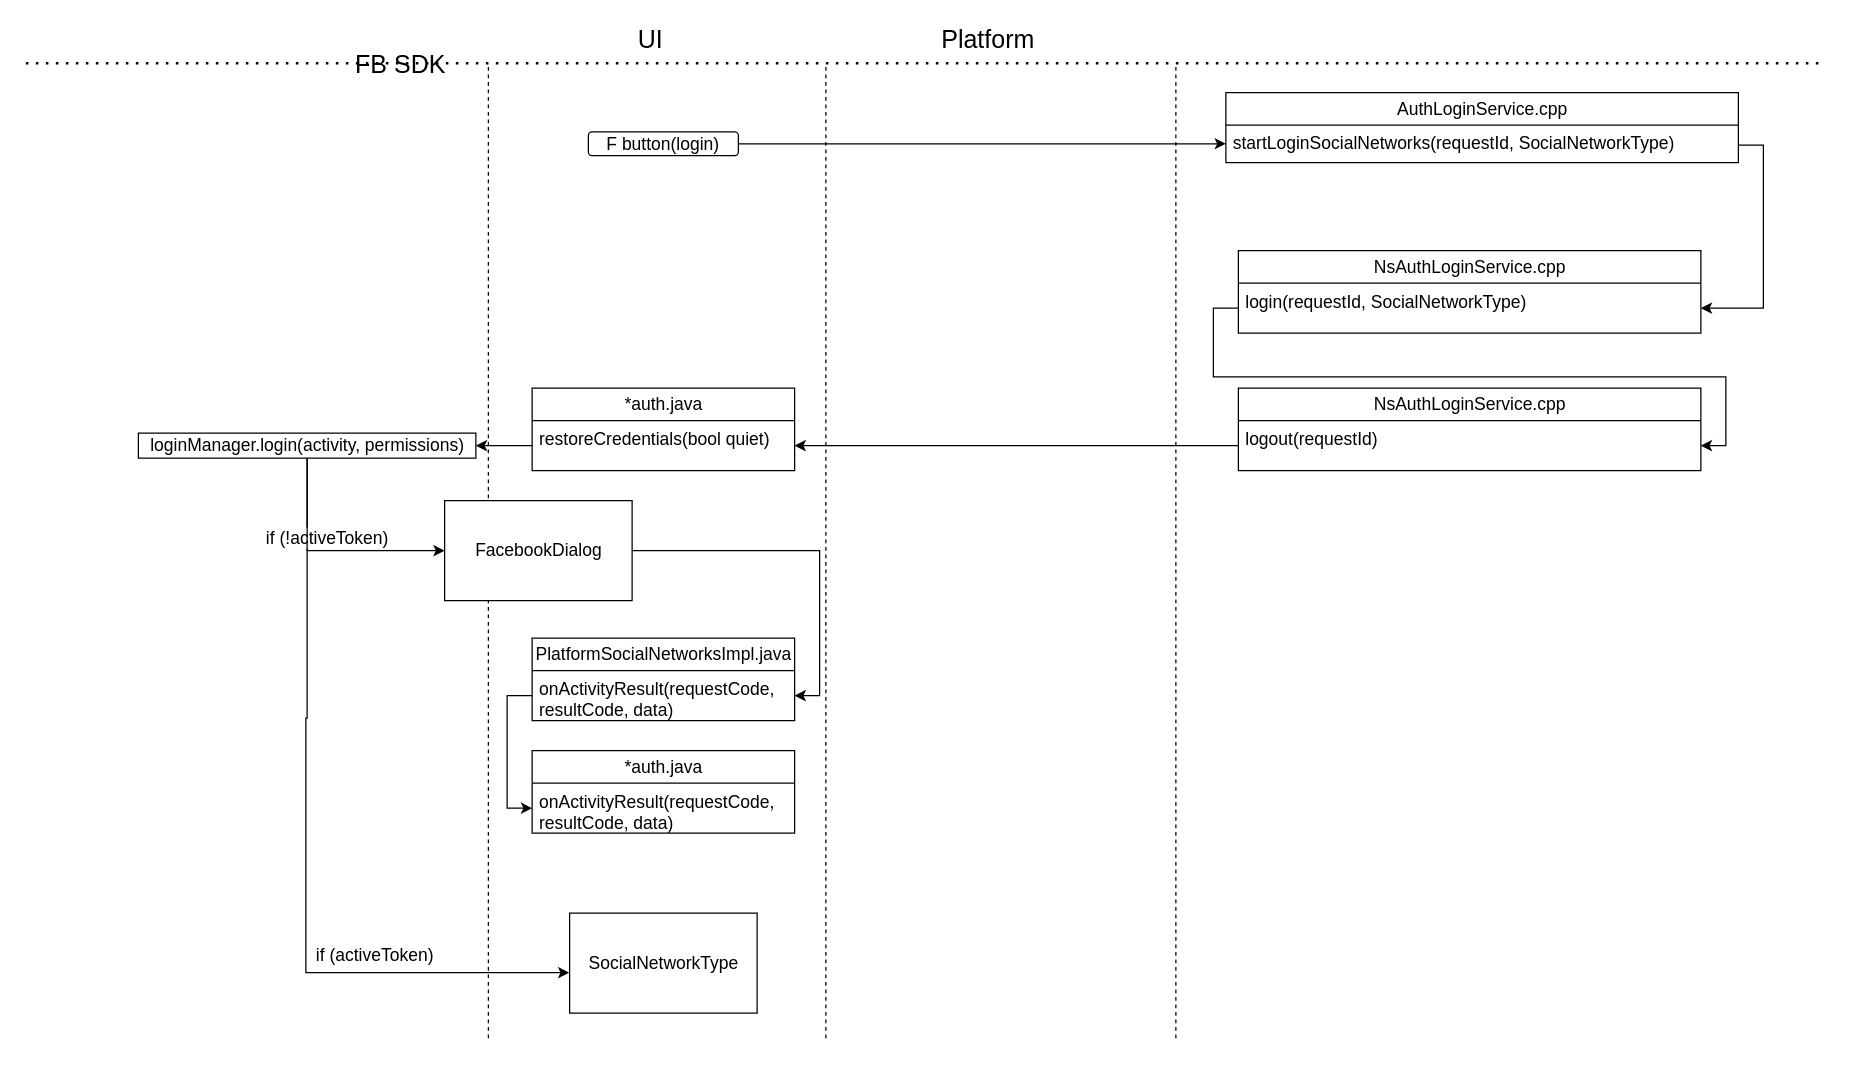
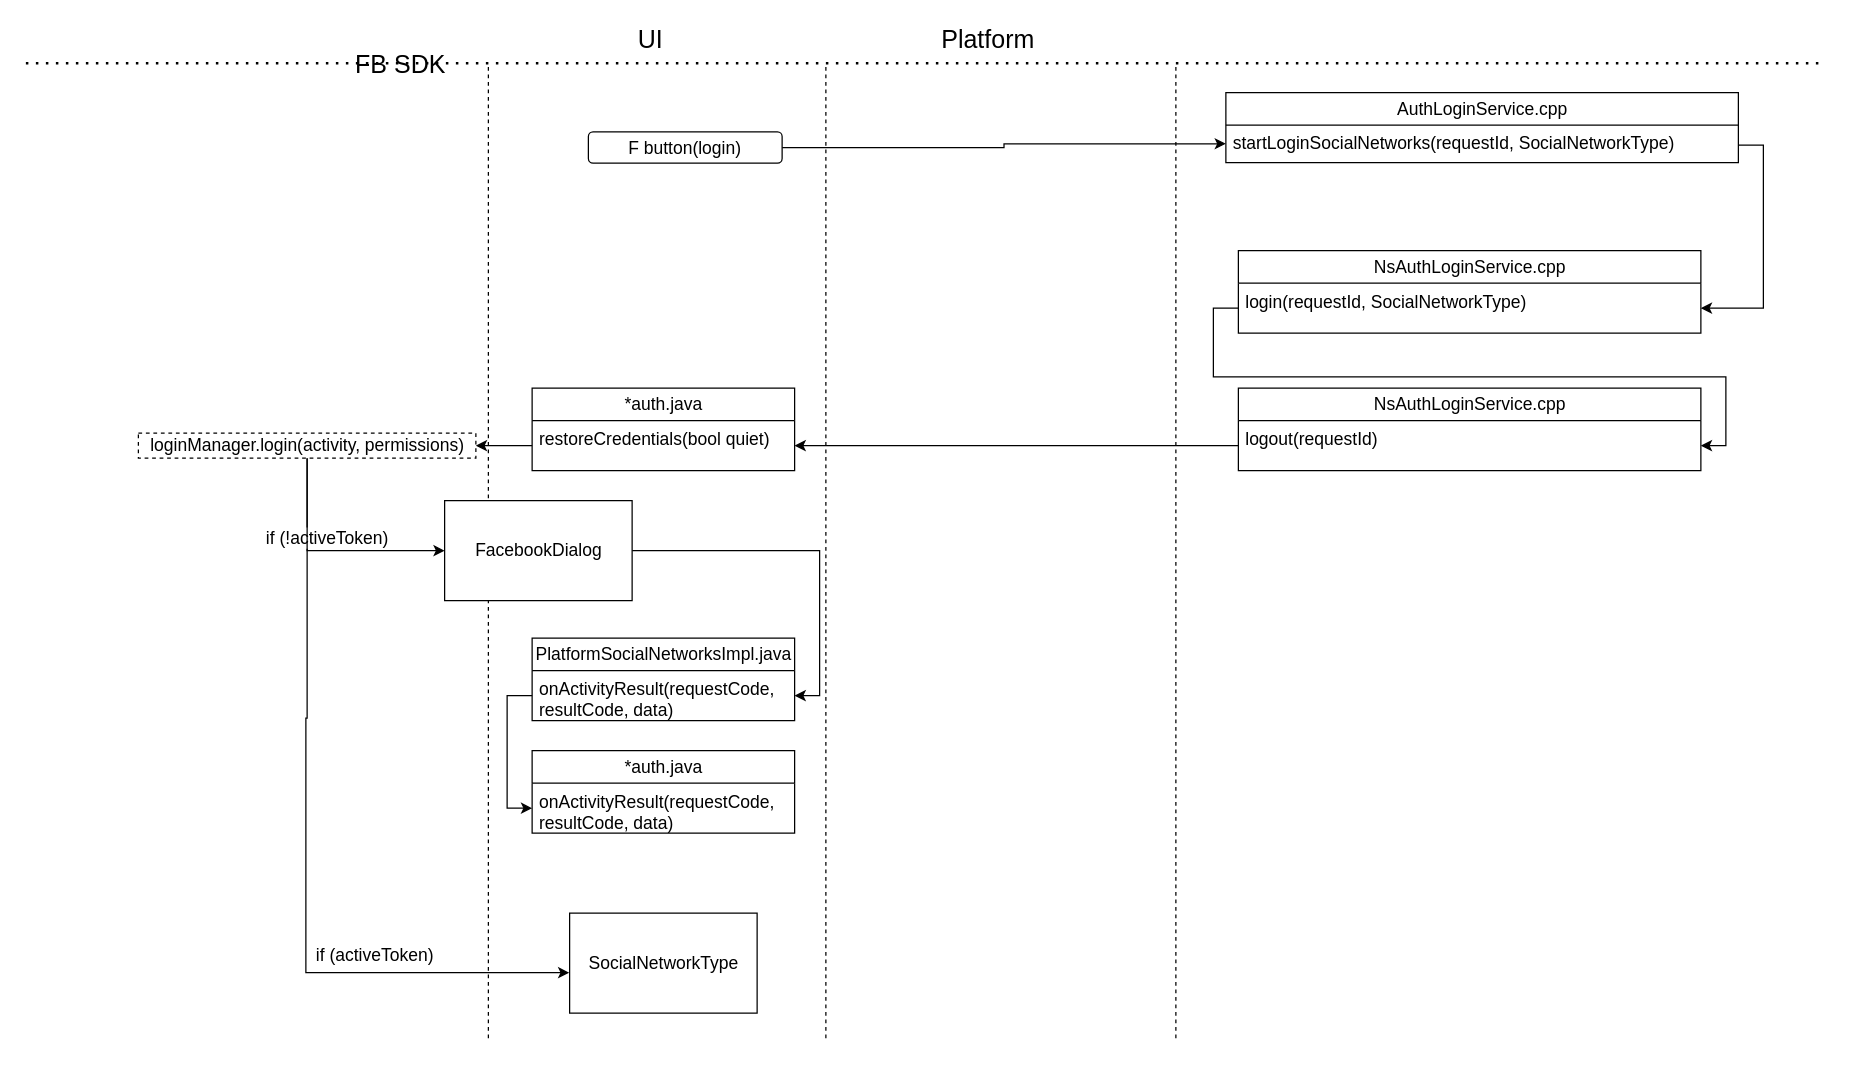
node "F button(login)": size 150x24 -> 194x31
node "loginManager.login(activity, permissions)": style solid -> dashed
